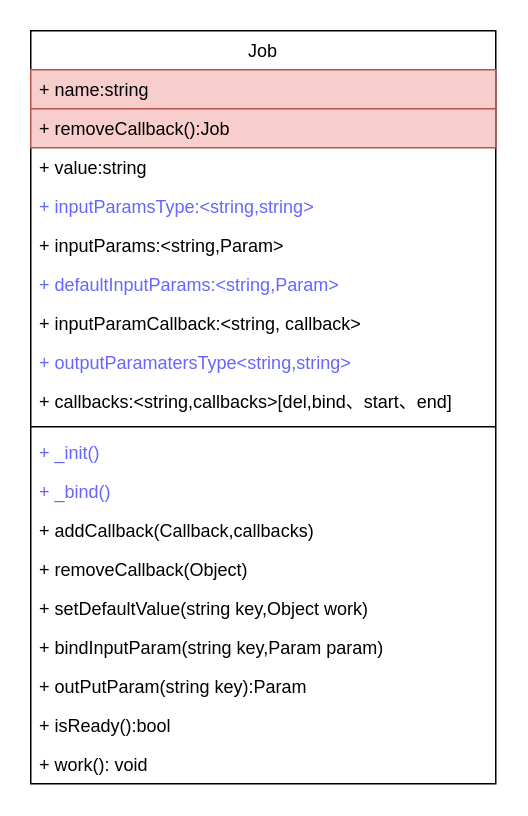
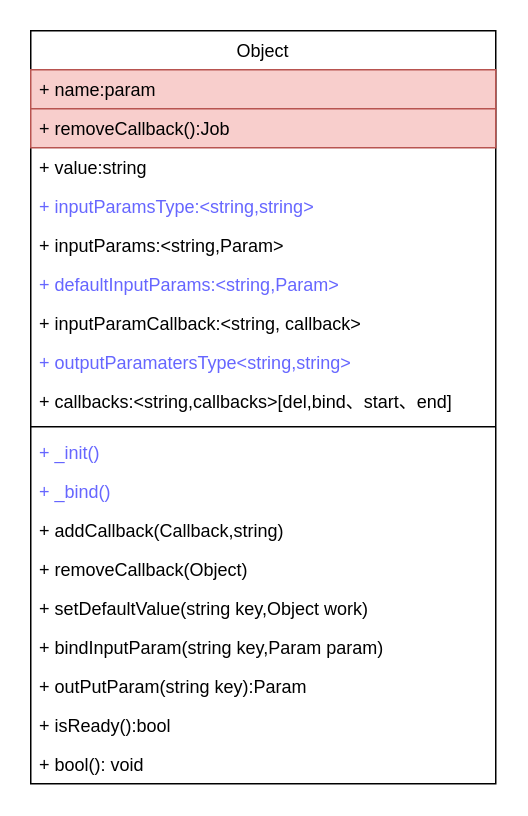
node "Job": label "Job" -> "Object"
node "+ name:string": label "+ name:string" -> "+ name:param"
node "+ addCallback(Callback,callbacks)": label "+ addCallback(Callback,callbacks)" -> "+ addCallback(Callback,string)"
node "+ work(): void": label "+ work(): void" -> "+ bool(): void"
